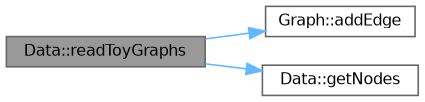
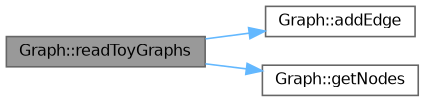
node "Data::readToyGraphs": label "Data::readToyGraphs" -> "Graph::readToyGraphs"
node "Data::getNodes": label "Data::getNodes" -> "Graph::getNodes"
